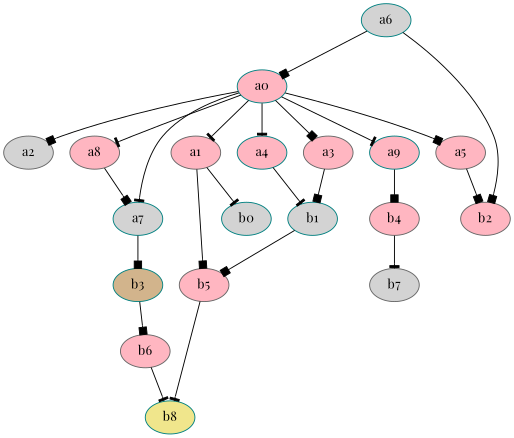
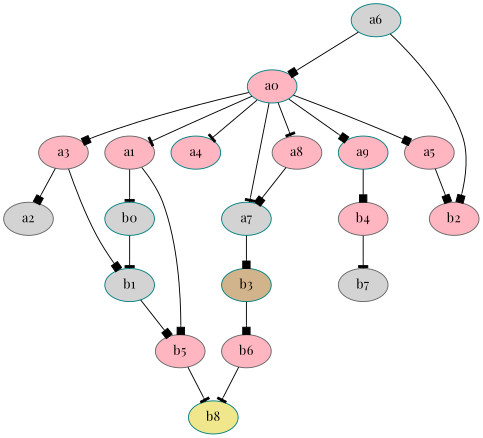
edge "a0" -> "a2": now "a3" -> "a2"
edge "a0" -> "a9": arrowhead tee -> box
edge "a4" -> "b1": now "b0" -> "b1"
